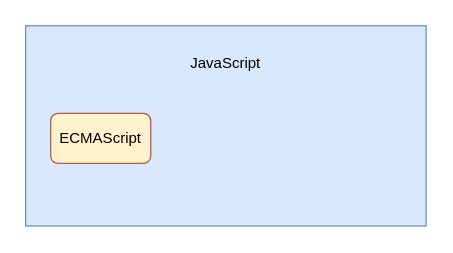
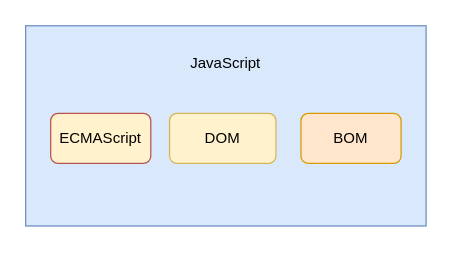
node "DOM": added
node "BOM": added
